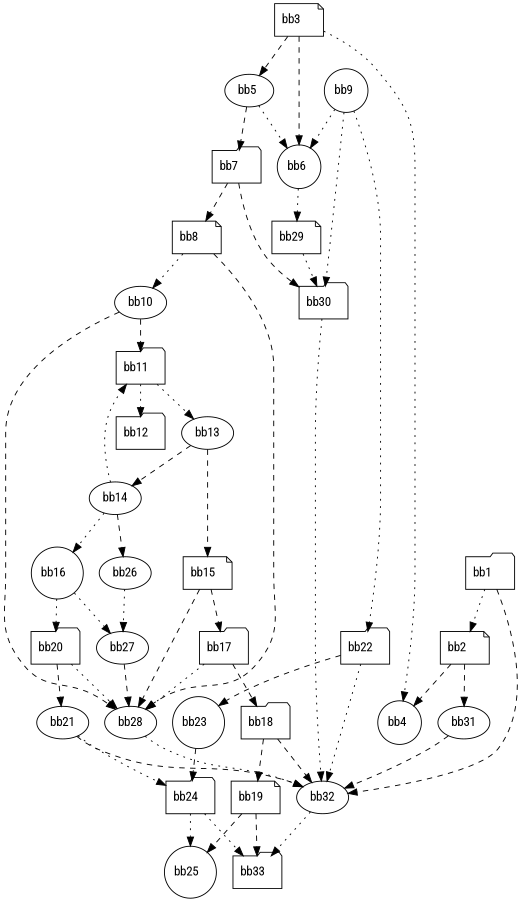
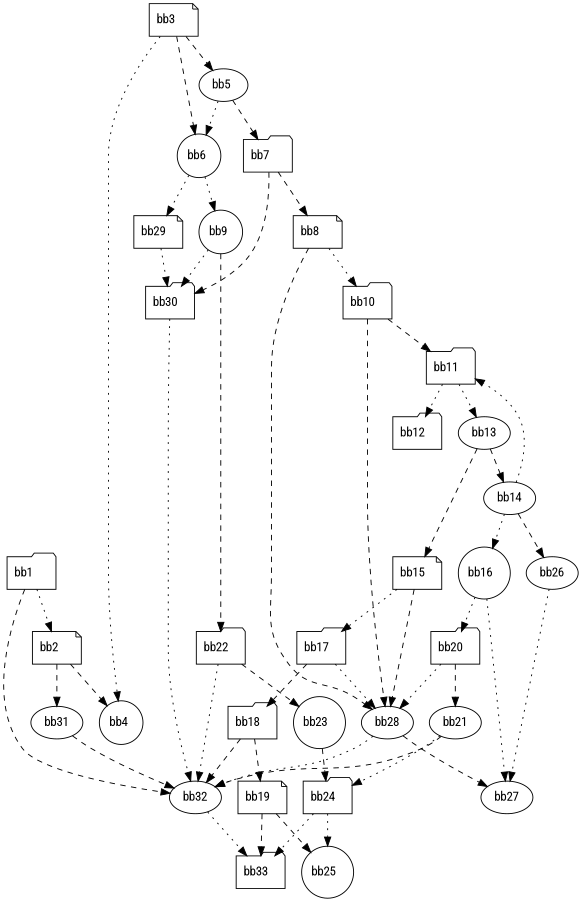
edge "bb9" -> "bb6": reversed
node "bb10": shape ellipse -> folder
edge "bb9" -> "bb22": style dotted -> dashed
edge "bb15" -> "bb17": style dashed -> dotted
edge "bb27" -> "bb28": reversed
